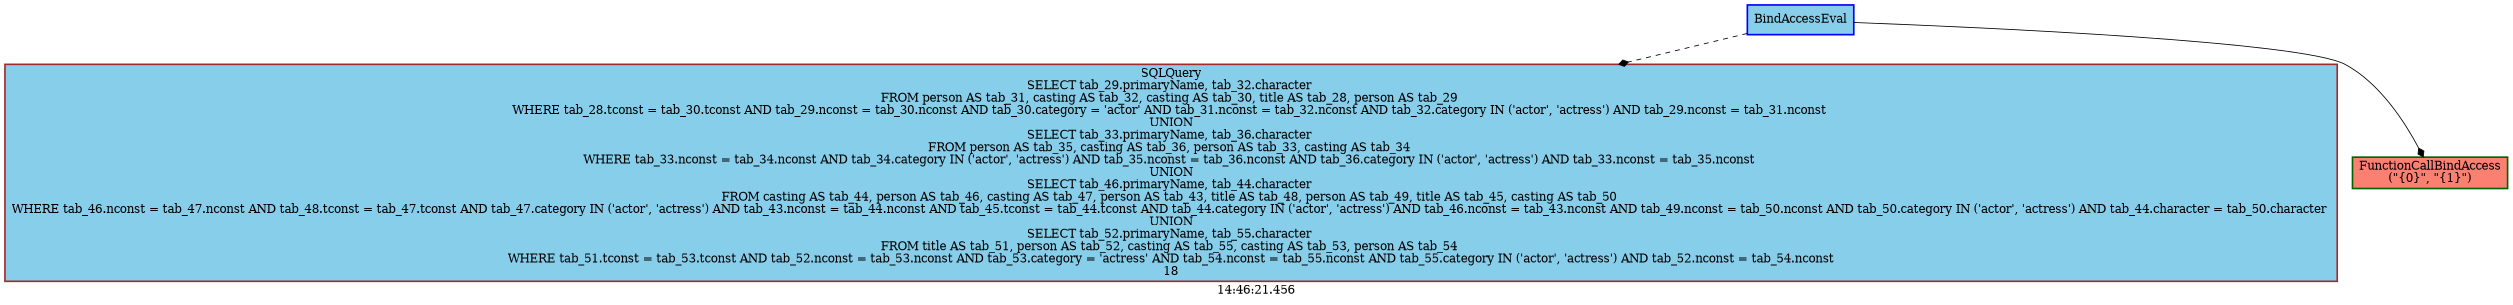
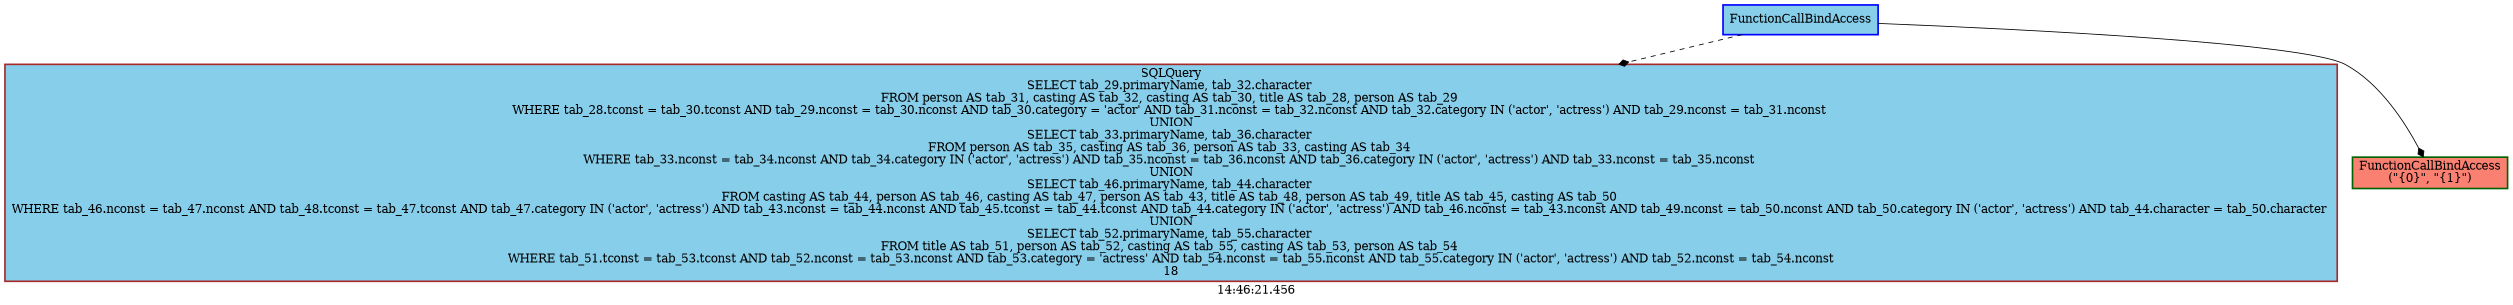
node "BindAccessEval": label "BindAccessEval" -> "FunctionCallBindAccess"
